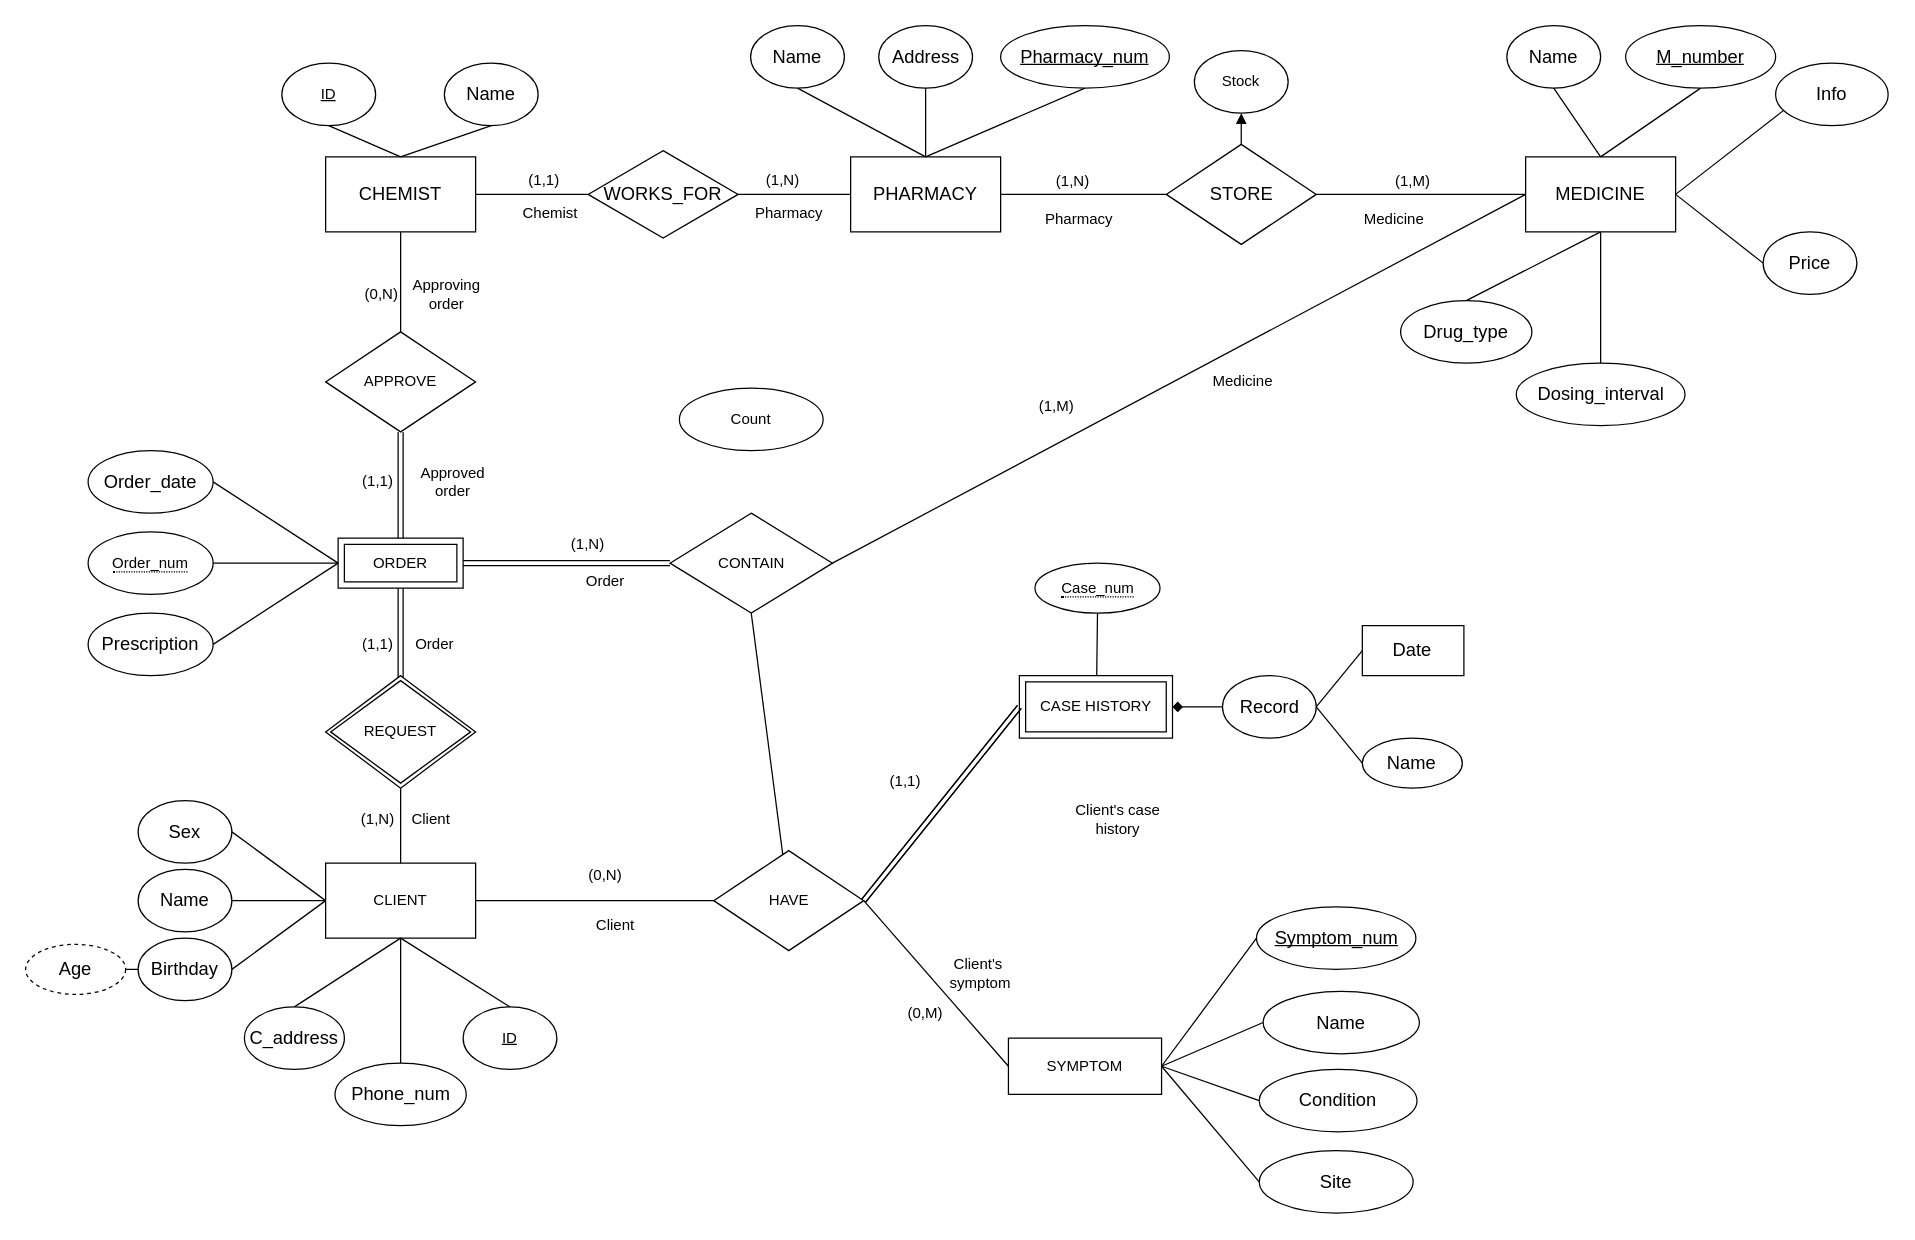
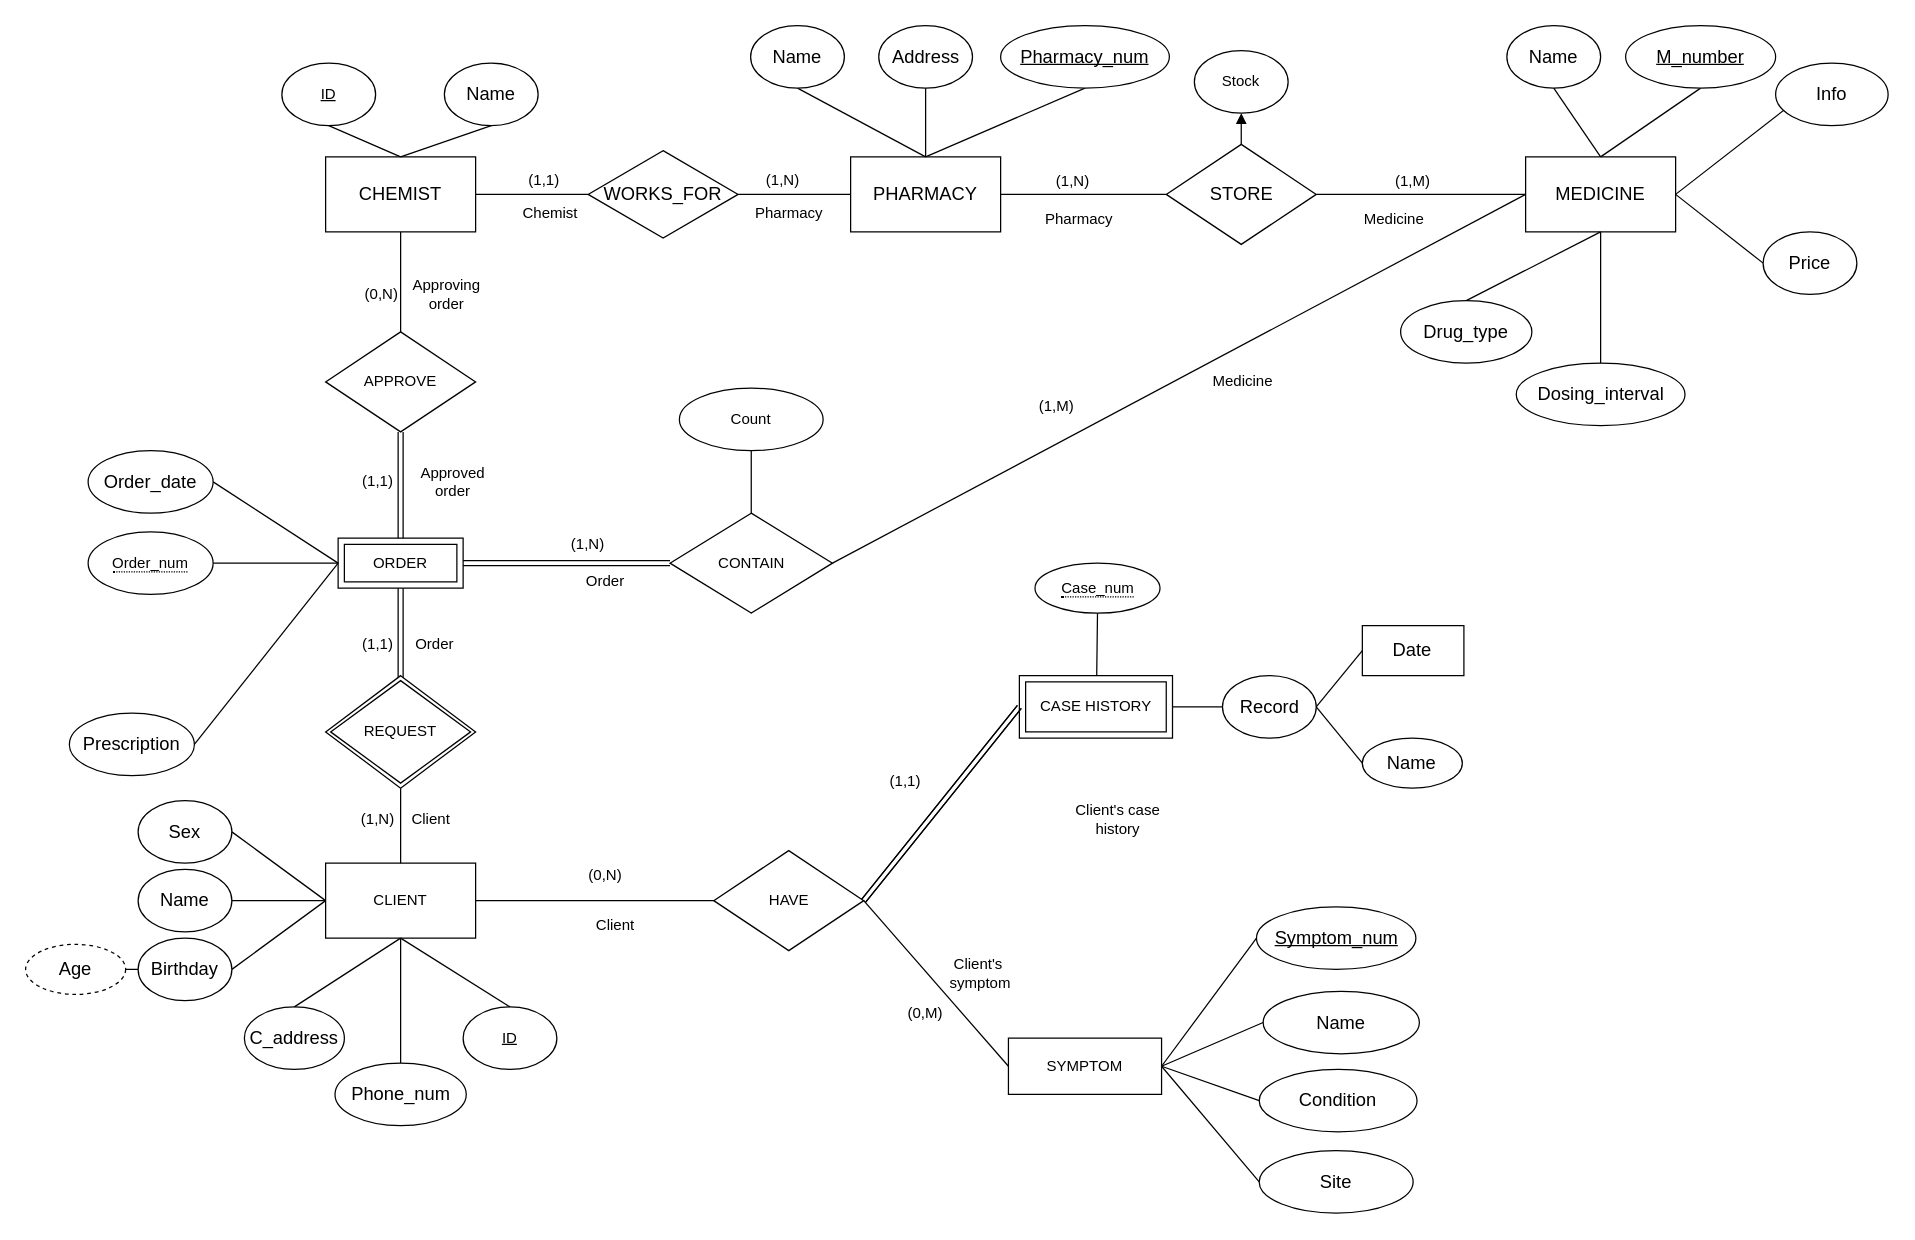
node "Prescription": moved (151, 644) -> (132, 744)
edge "Record" -> "CASE HISTORY": arrowhead diamond -> none
edge "CONTAIN" -- "HAVE": now "CONTAIN" -- "Count"
